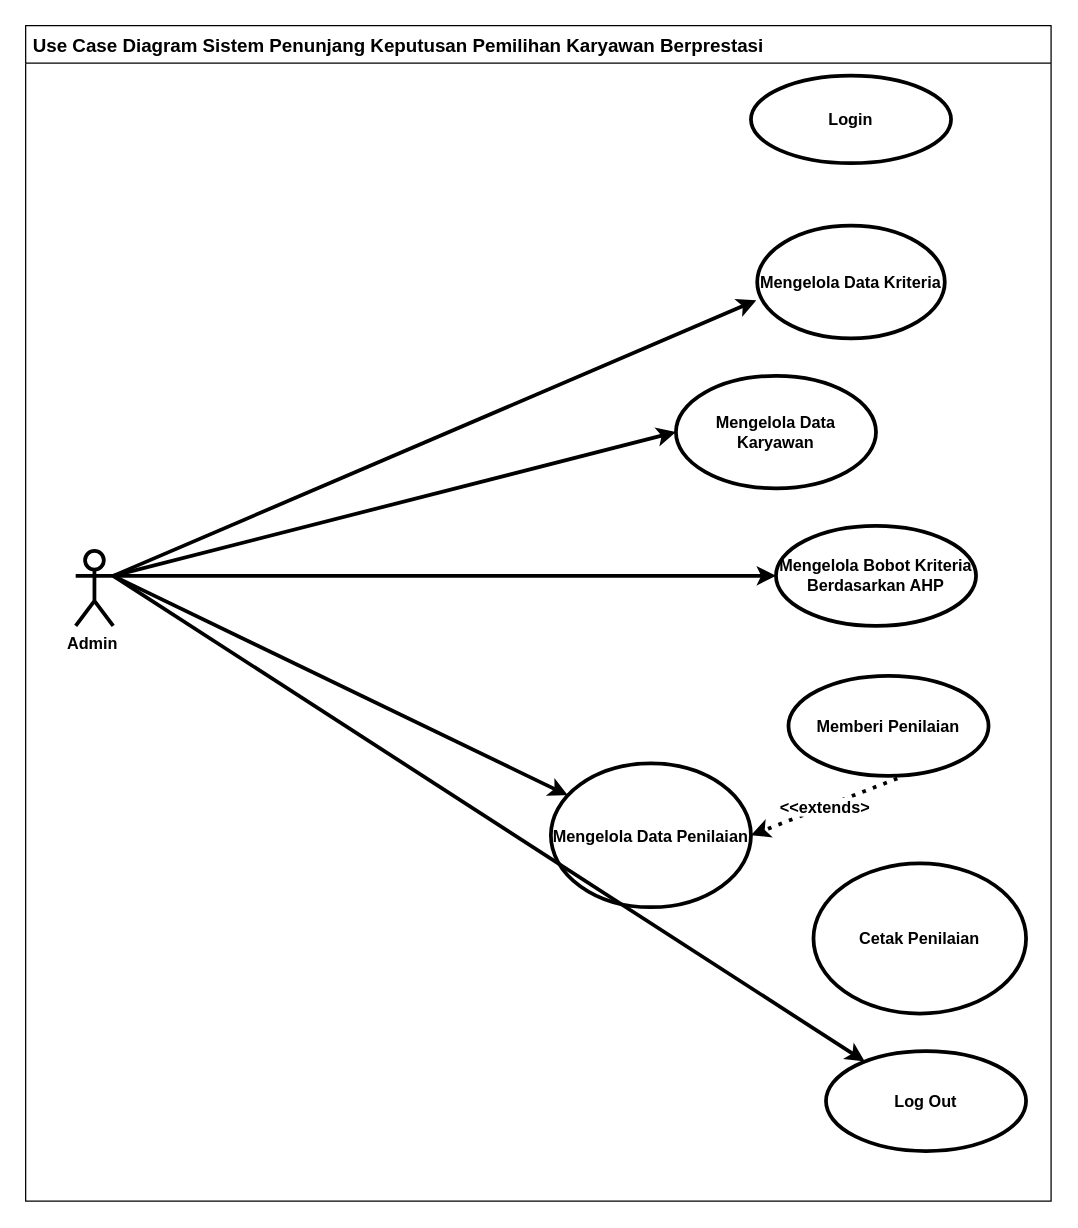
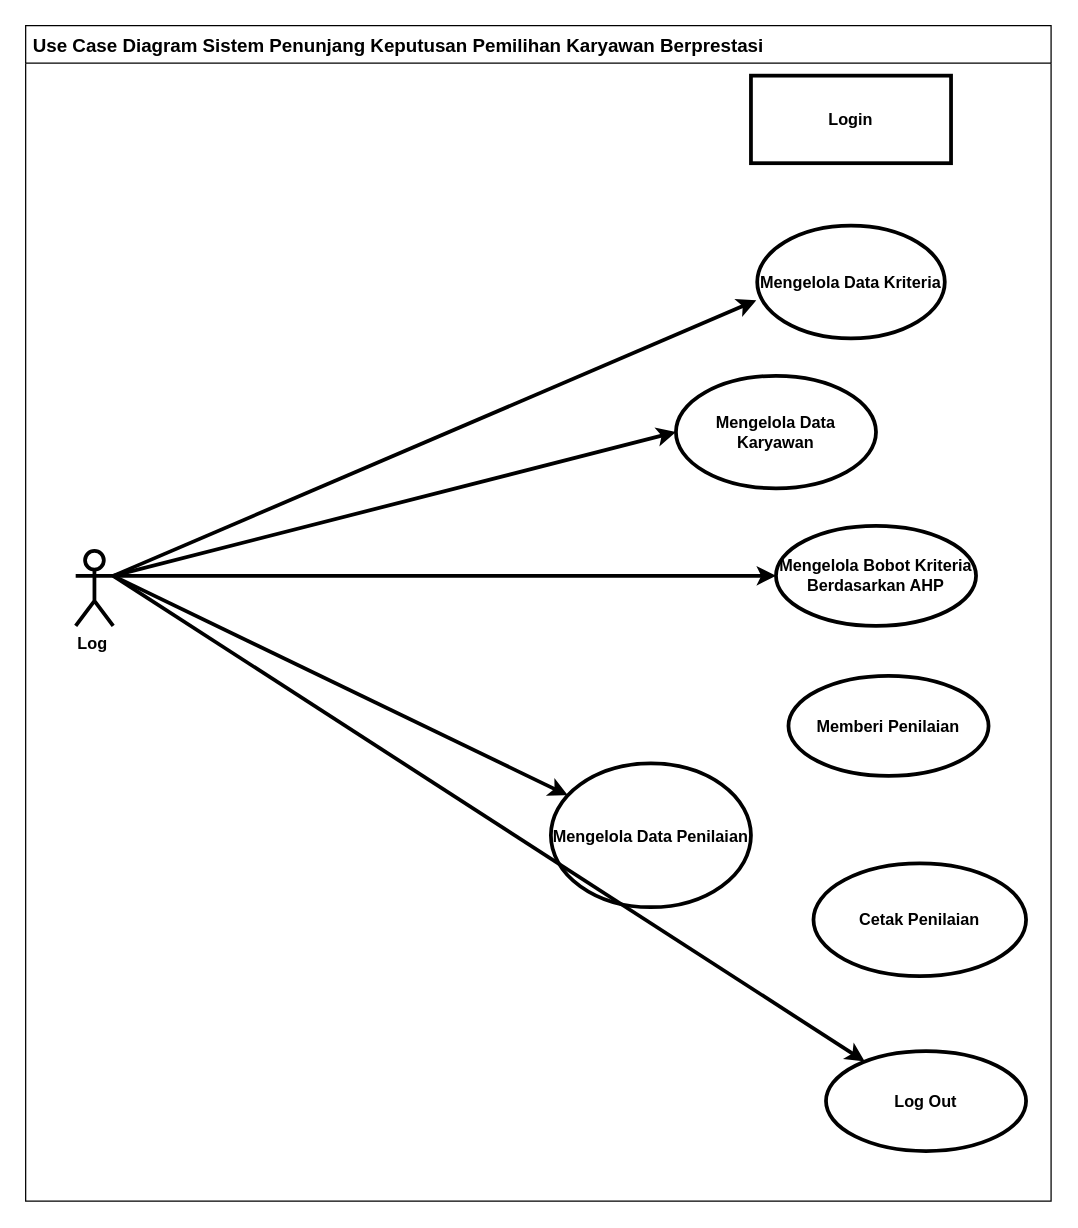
node "Login": shape ellipse -> rectangle
node "Admin": label "Admin" -> "Log"
edge "Memberi Penilaian" -> "Mengelola Data Penilaian": removed, label "<<extends>"
node "Cetak Penilaian": size 213x150 -> 213x113
